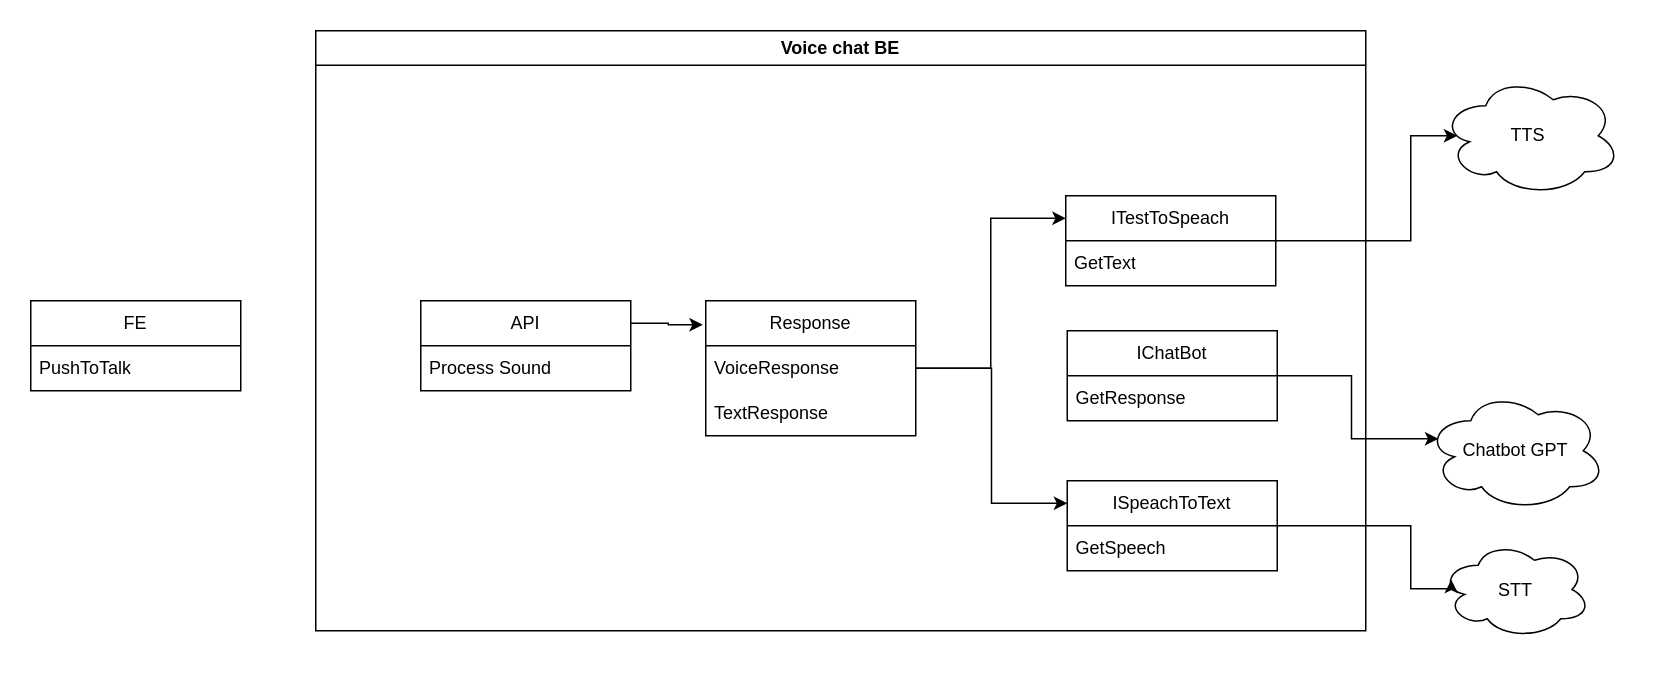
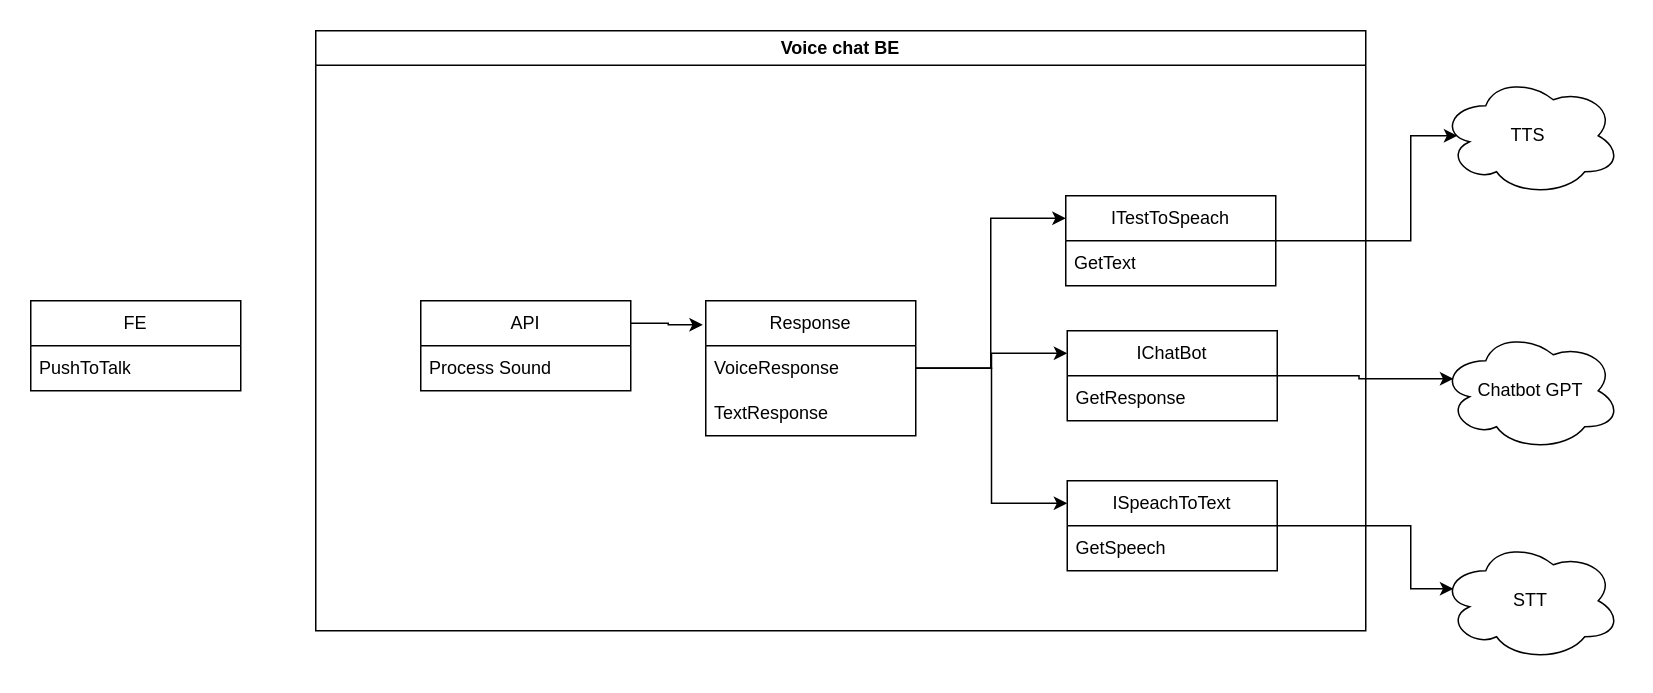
edge "Response" -> "IChatBot": added
node "Chatbot GPT": moved (1516, 451) -> (1531, 391)
node "STT": size 150x98 -> 180x120
